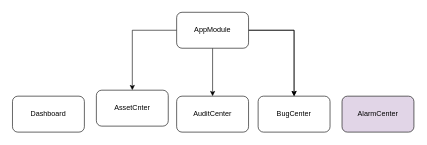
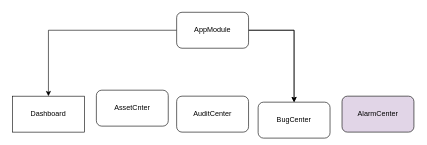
edge "AppModule" -> "Dashboard": added
edge "AppModule" -> "AuditCenter": removed
edge "AppModule" -> "AssetCnter": removed
node "Dashboard": shape rounded rectangle -> rectangle
node "BugCenter": moved (294, 114) -> (294, 120)
